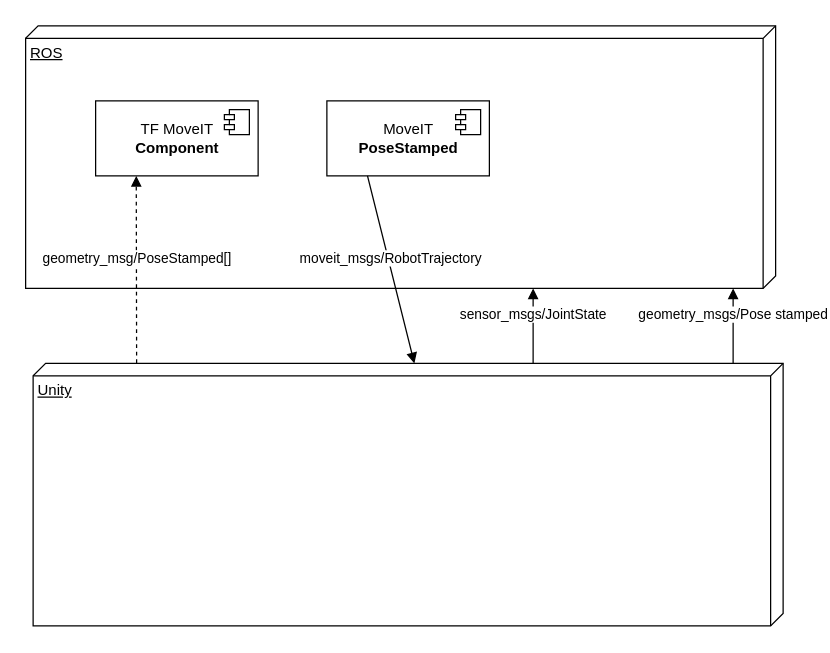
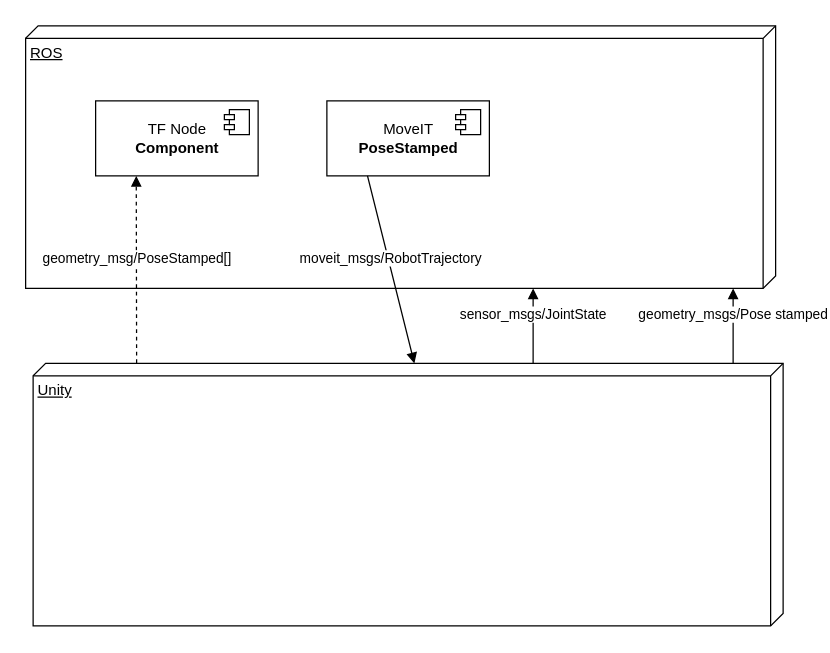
node "TF MoveIT Component": label "TF MoveIT Component" -> "TF Node Component"
